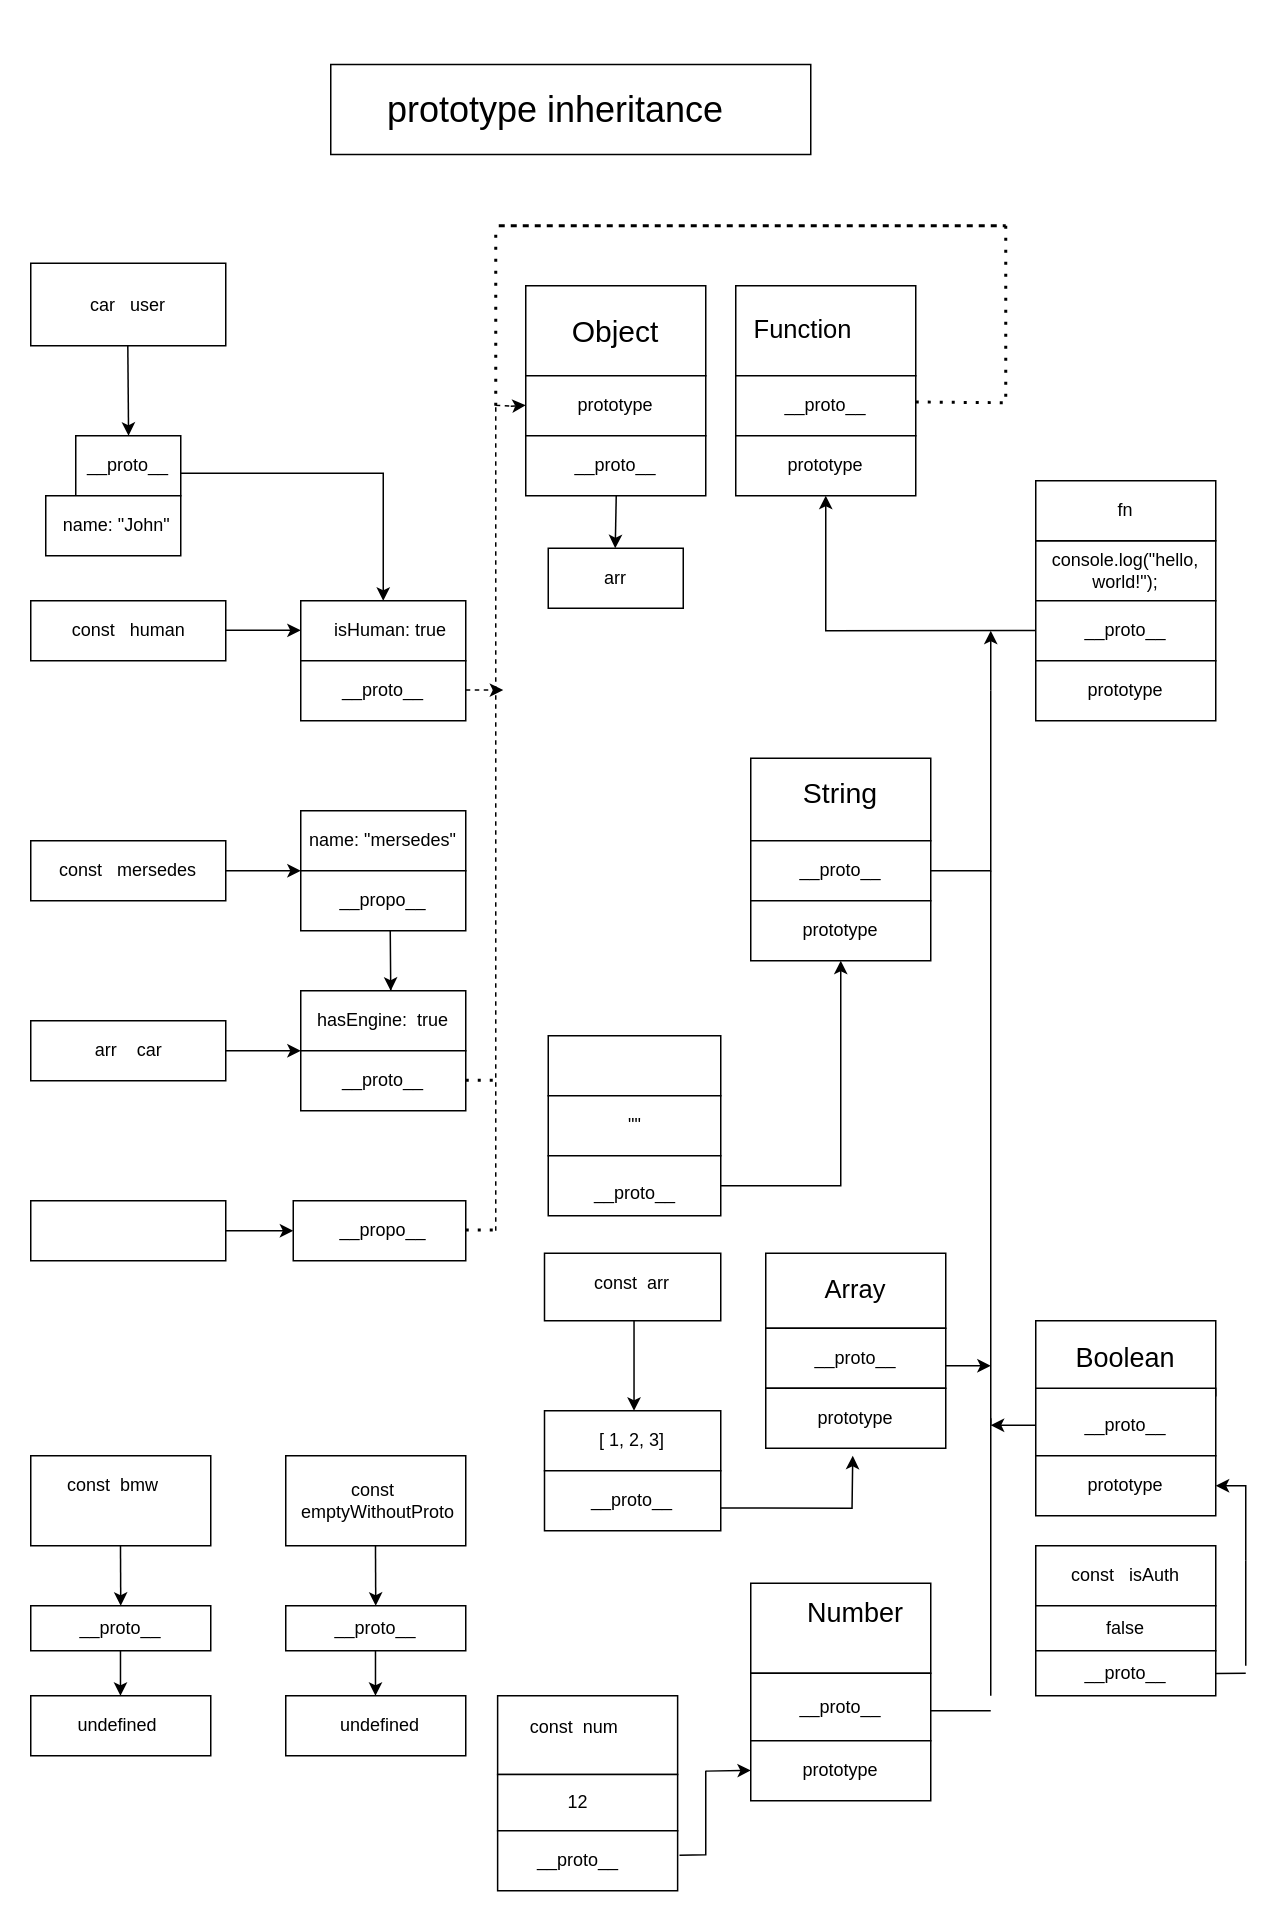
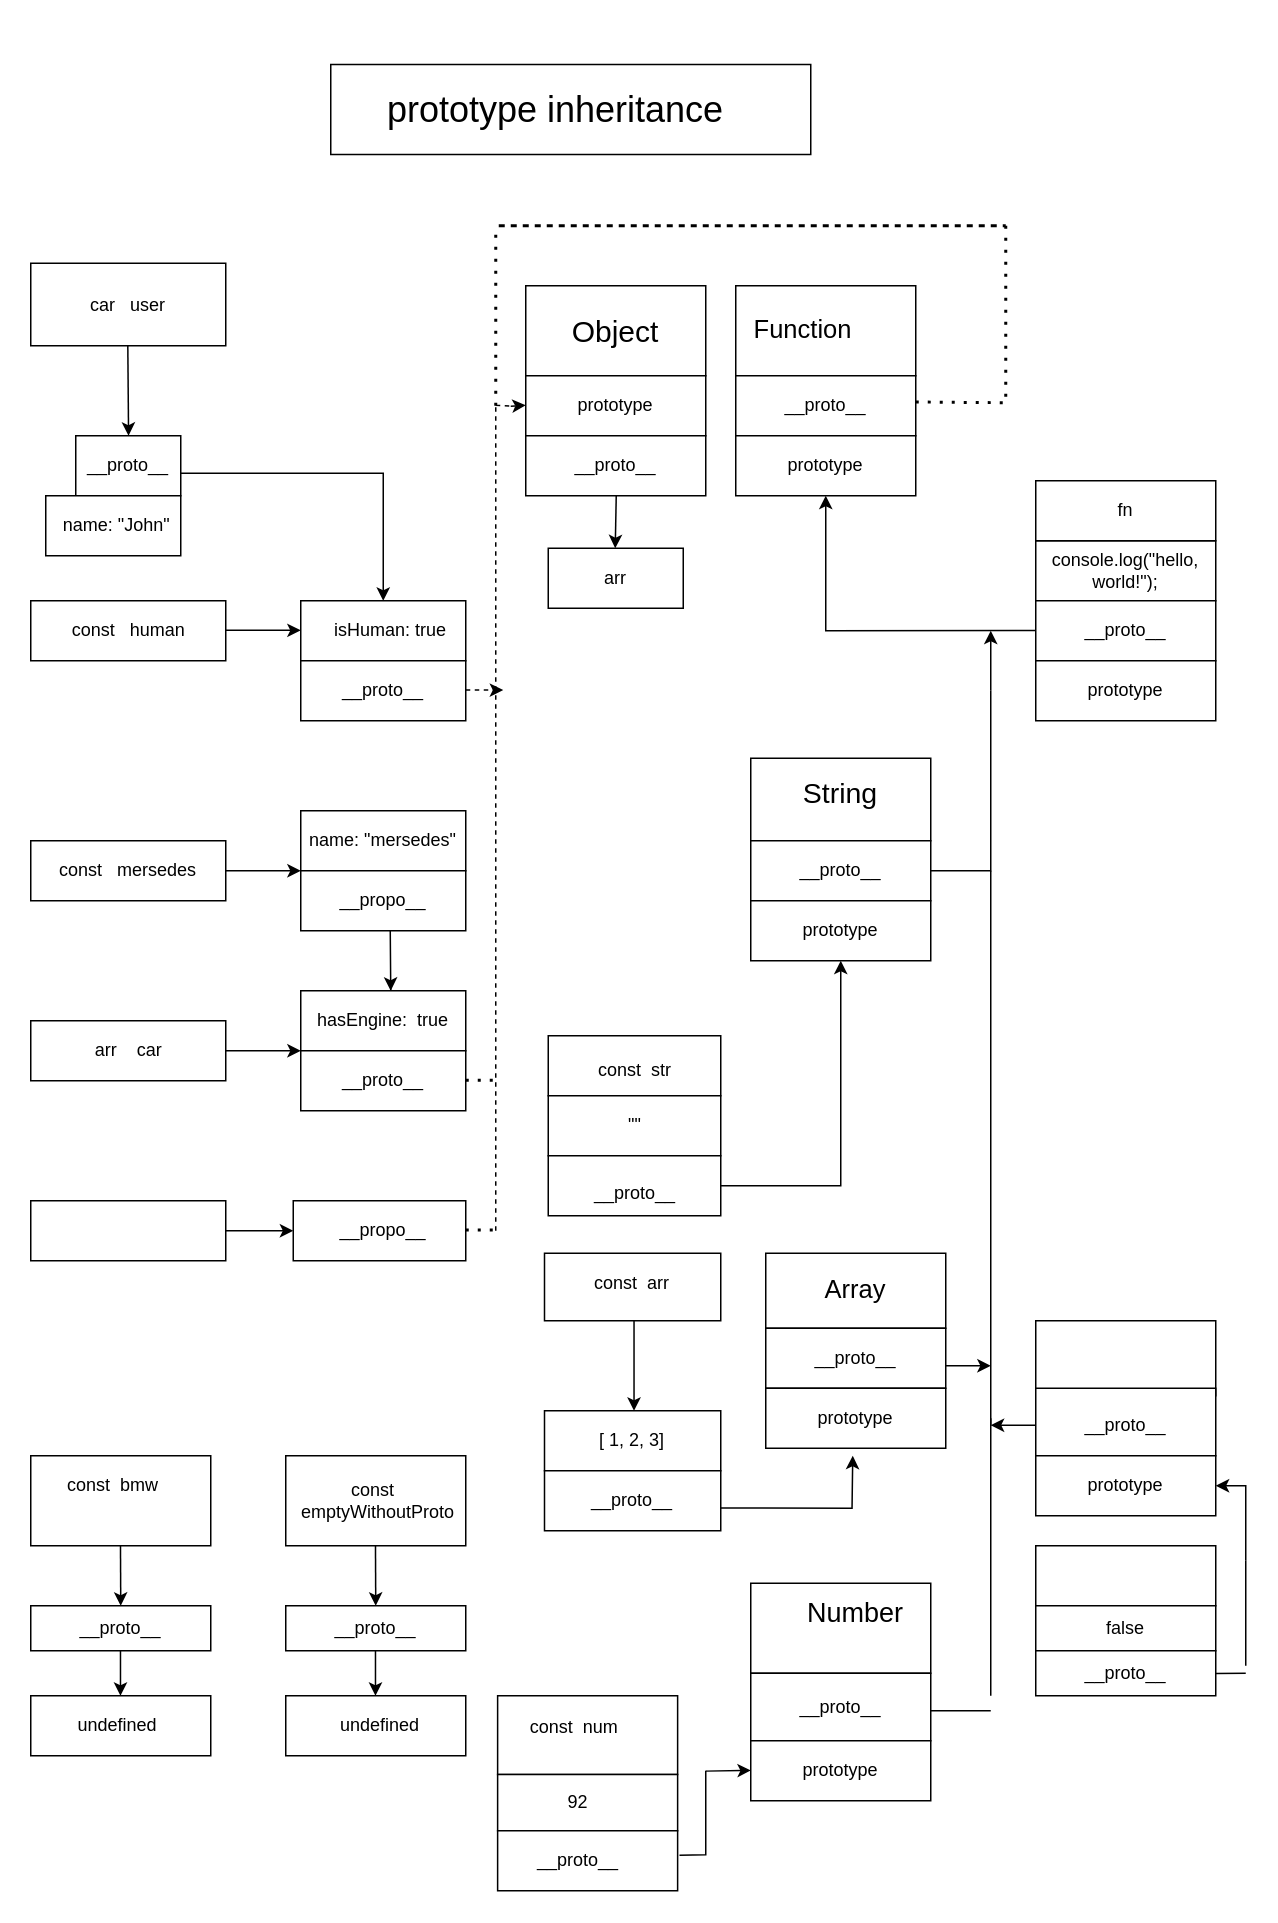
node "const str": added
node "Boolean": removed
node "const isAuth": removed
node "12": label "12" -> "92"
